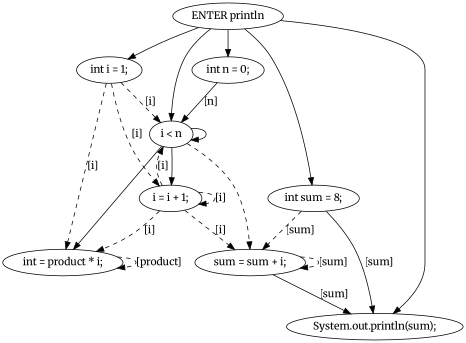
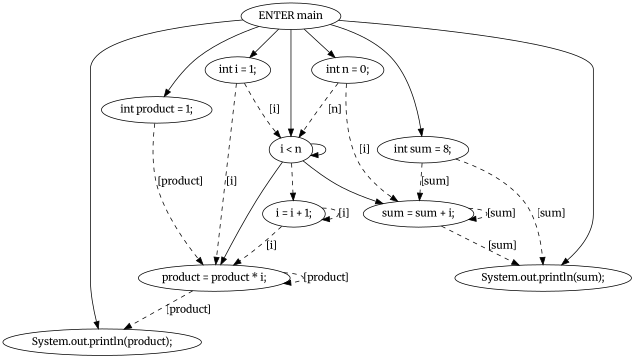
node "ENTER println": label "ENTER println" -> "ENTER main"
edge "int n = 0;" -> "i < n": style solid -> dashed
node "int product = 1;": added
edge "int i = 1;" -> "i = i + 1;": removed, label "[i]"
edge "i < n" -> "i = i + 1;": style solid -> dashed
edge "i = i + 1;" -> "i < n": removed, label "[i]"
edge "i < n" -> "sum = sum + i;": style dashed -> solid
edge "i = i + 1;" -> "sum = sum + i;": now "int n = 0;" -> "sum = sum + i;"
edge "int sum = 8;" -> "System.out.println(sum);": style solid -> dashed
node "int = product * i;": label "int = product * i;" -> "product = product * i;"
edge "sum = sum + i;" -> "System.out.println(sum);": style solid -> dashed
node "System.out.println(product);": added
